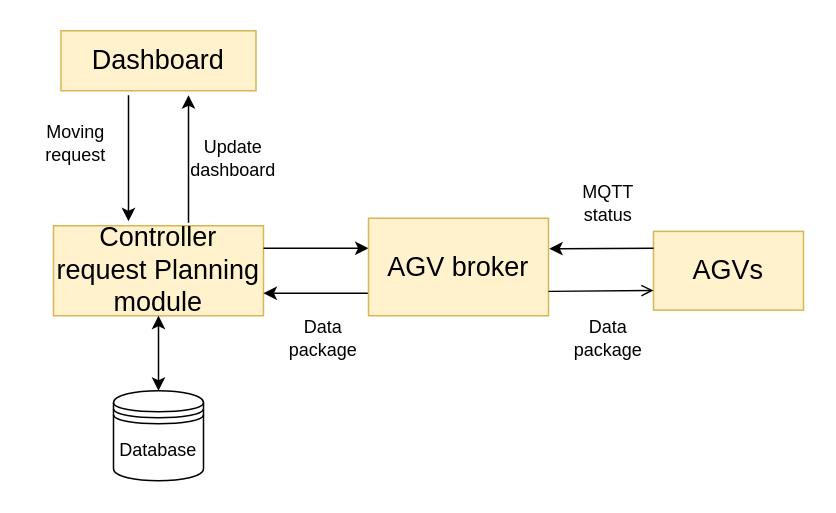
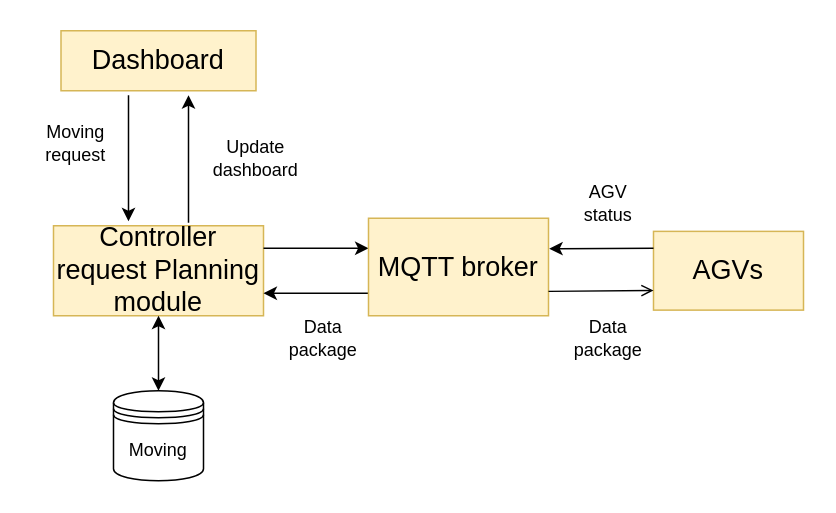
node "Update dashboard": moved (233, 158) -> (256, 158)
node "MQTT status": label "MQTT status" -> "AGV status"
node "AGV broker": label "AGV broker" -> "MQTT broker"
node "Database": label "Database" -> "Moving"
